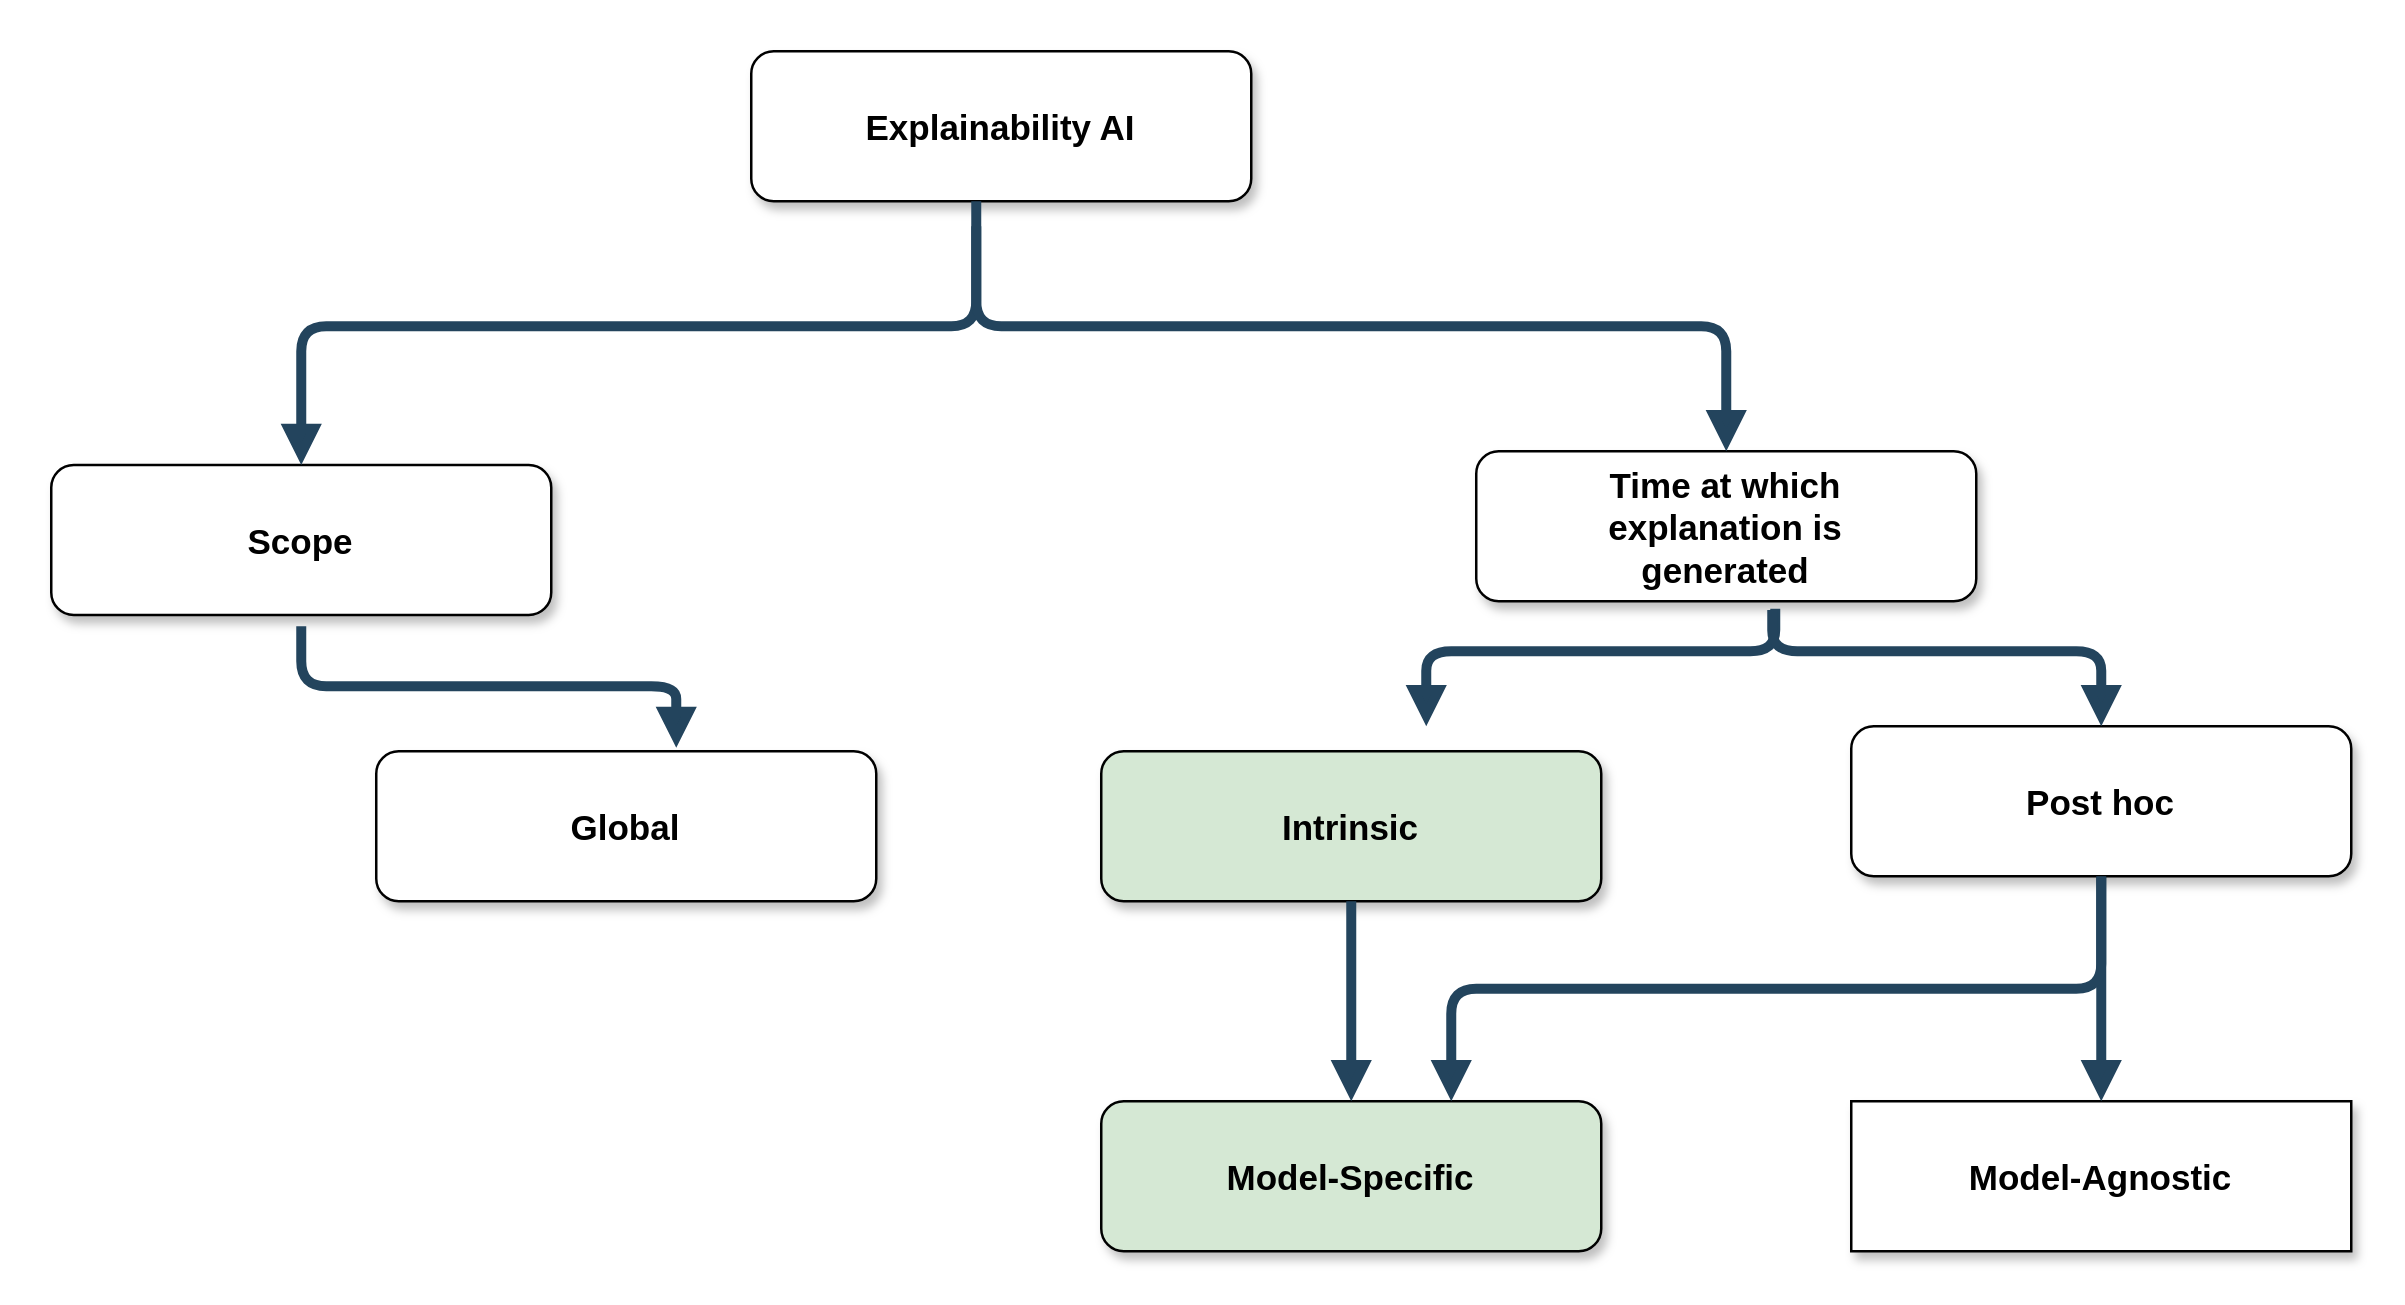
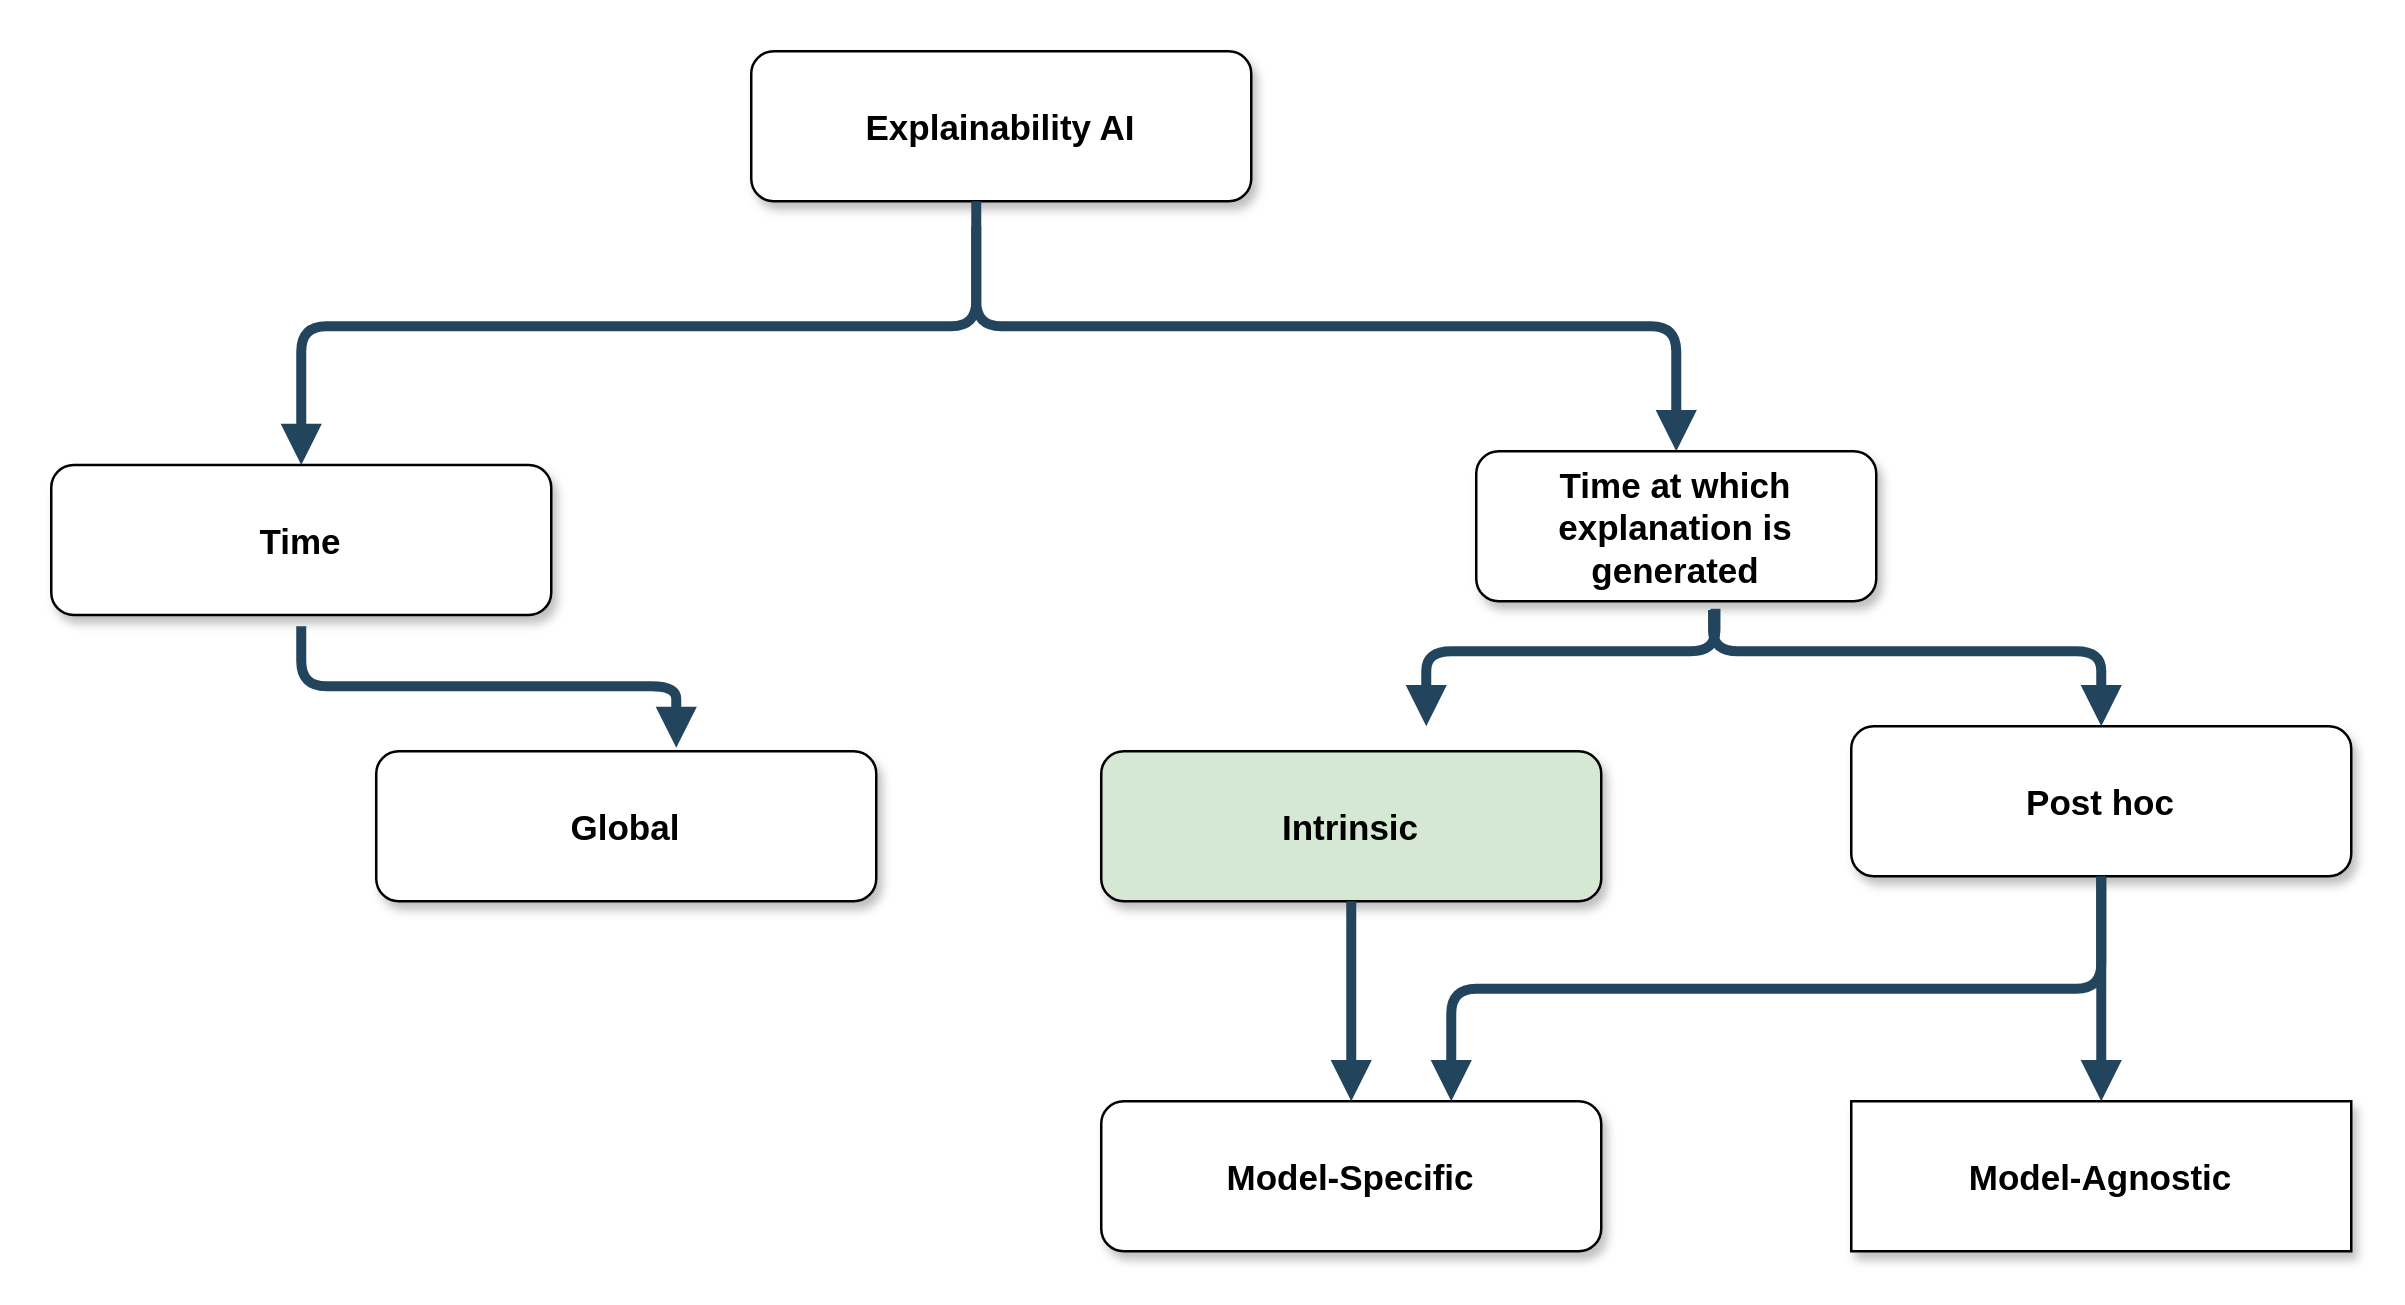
node "Time at which explanation is generated": size 500x150 -> 400x150
node "Scope": label "Scope" -> "Time"
node "Model-Specific": fillcolor #d5e8d4 -> #ffffff
